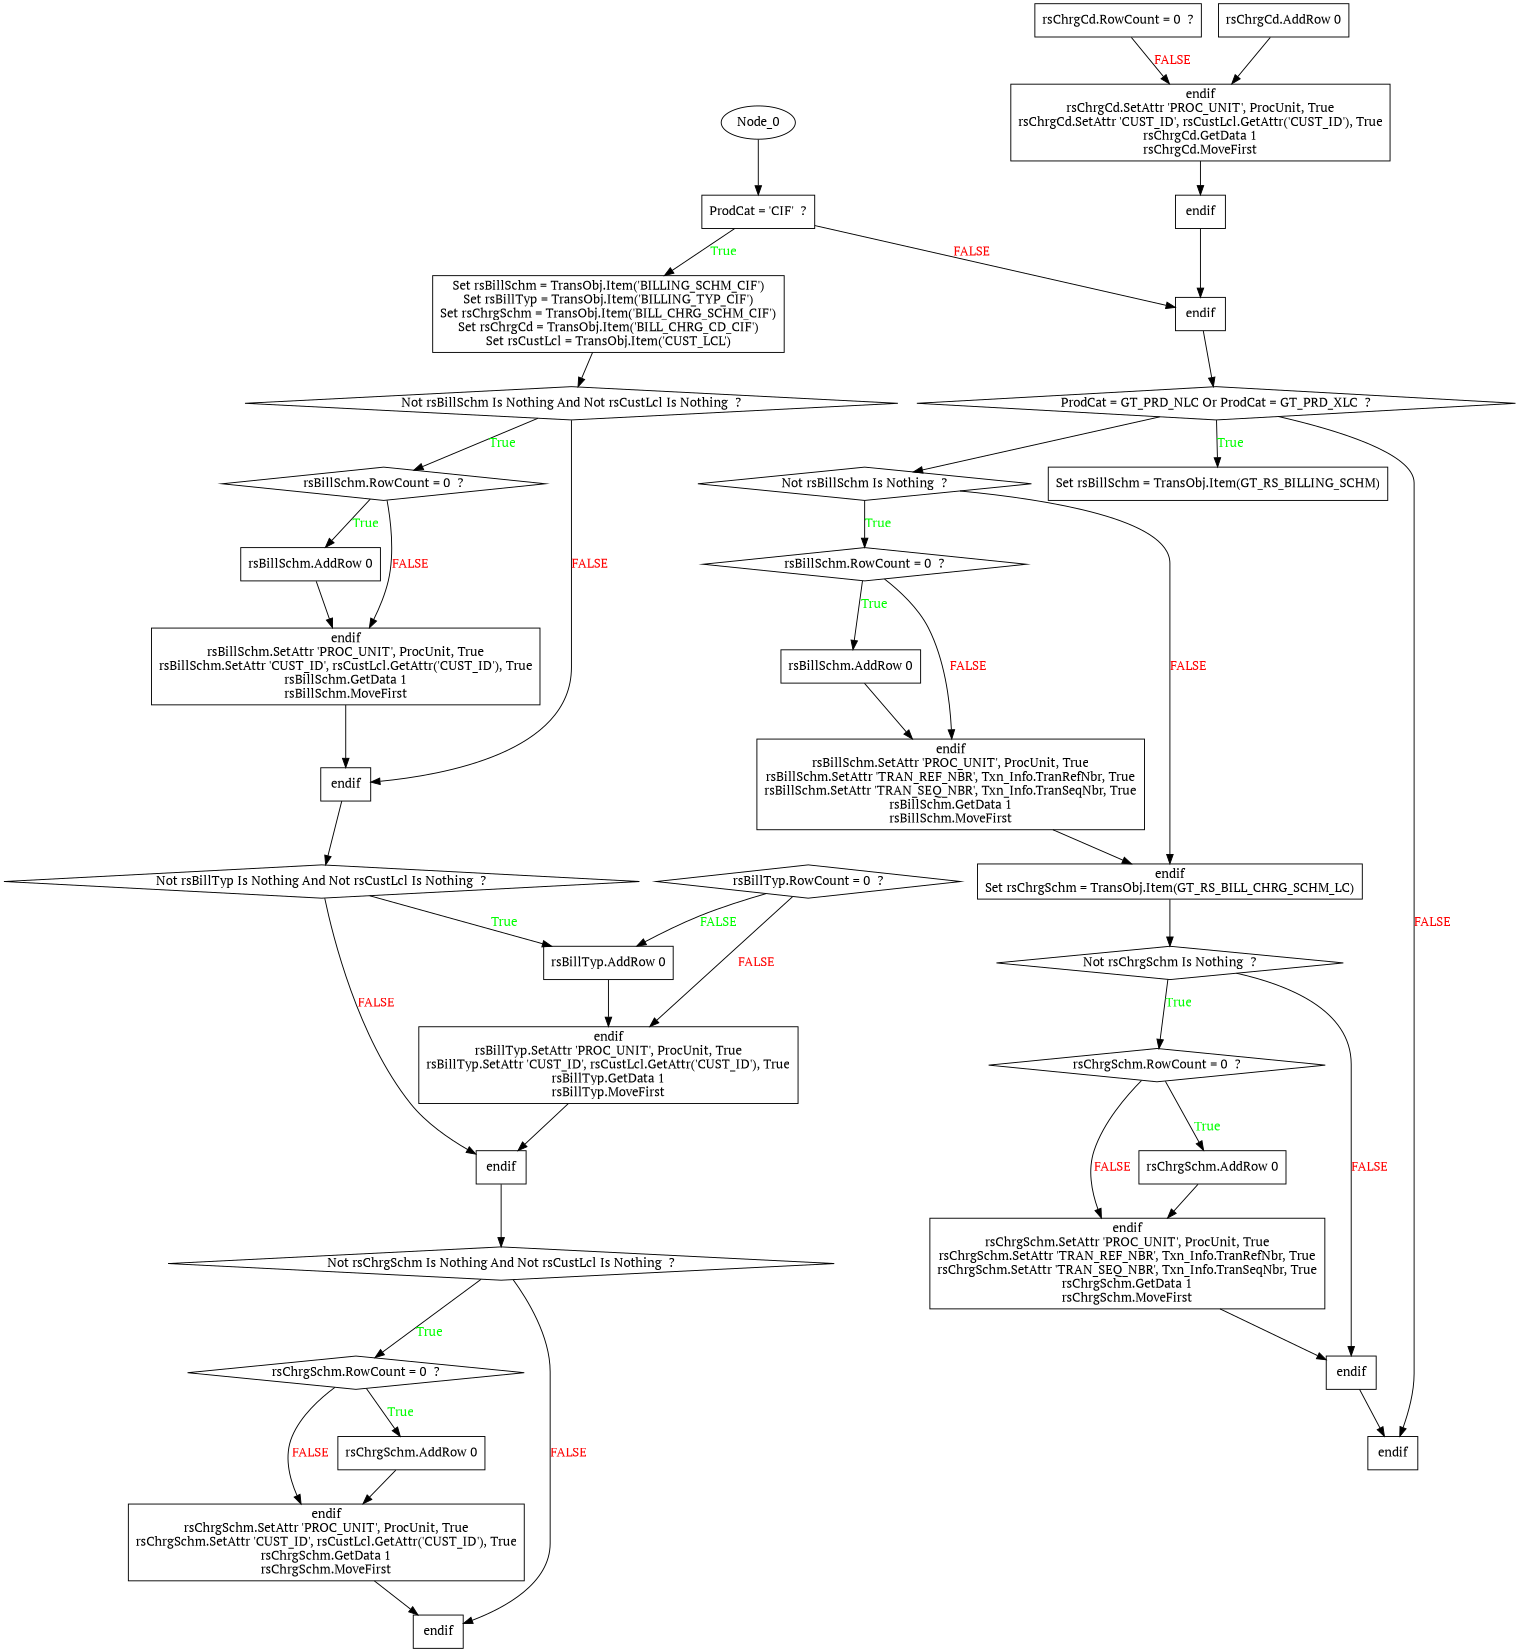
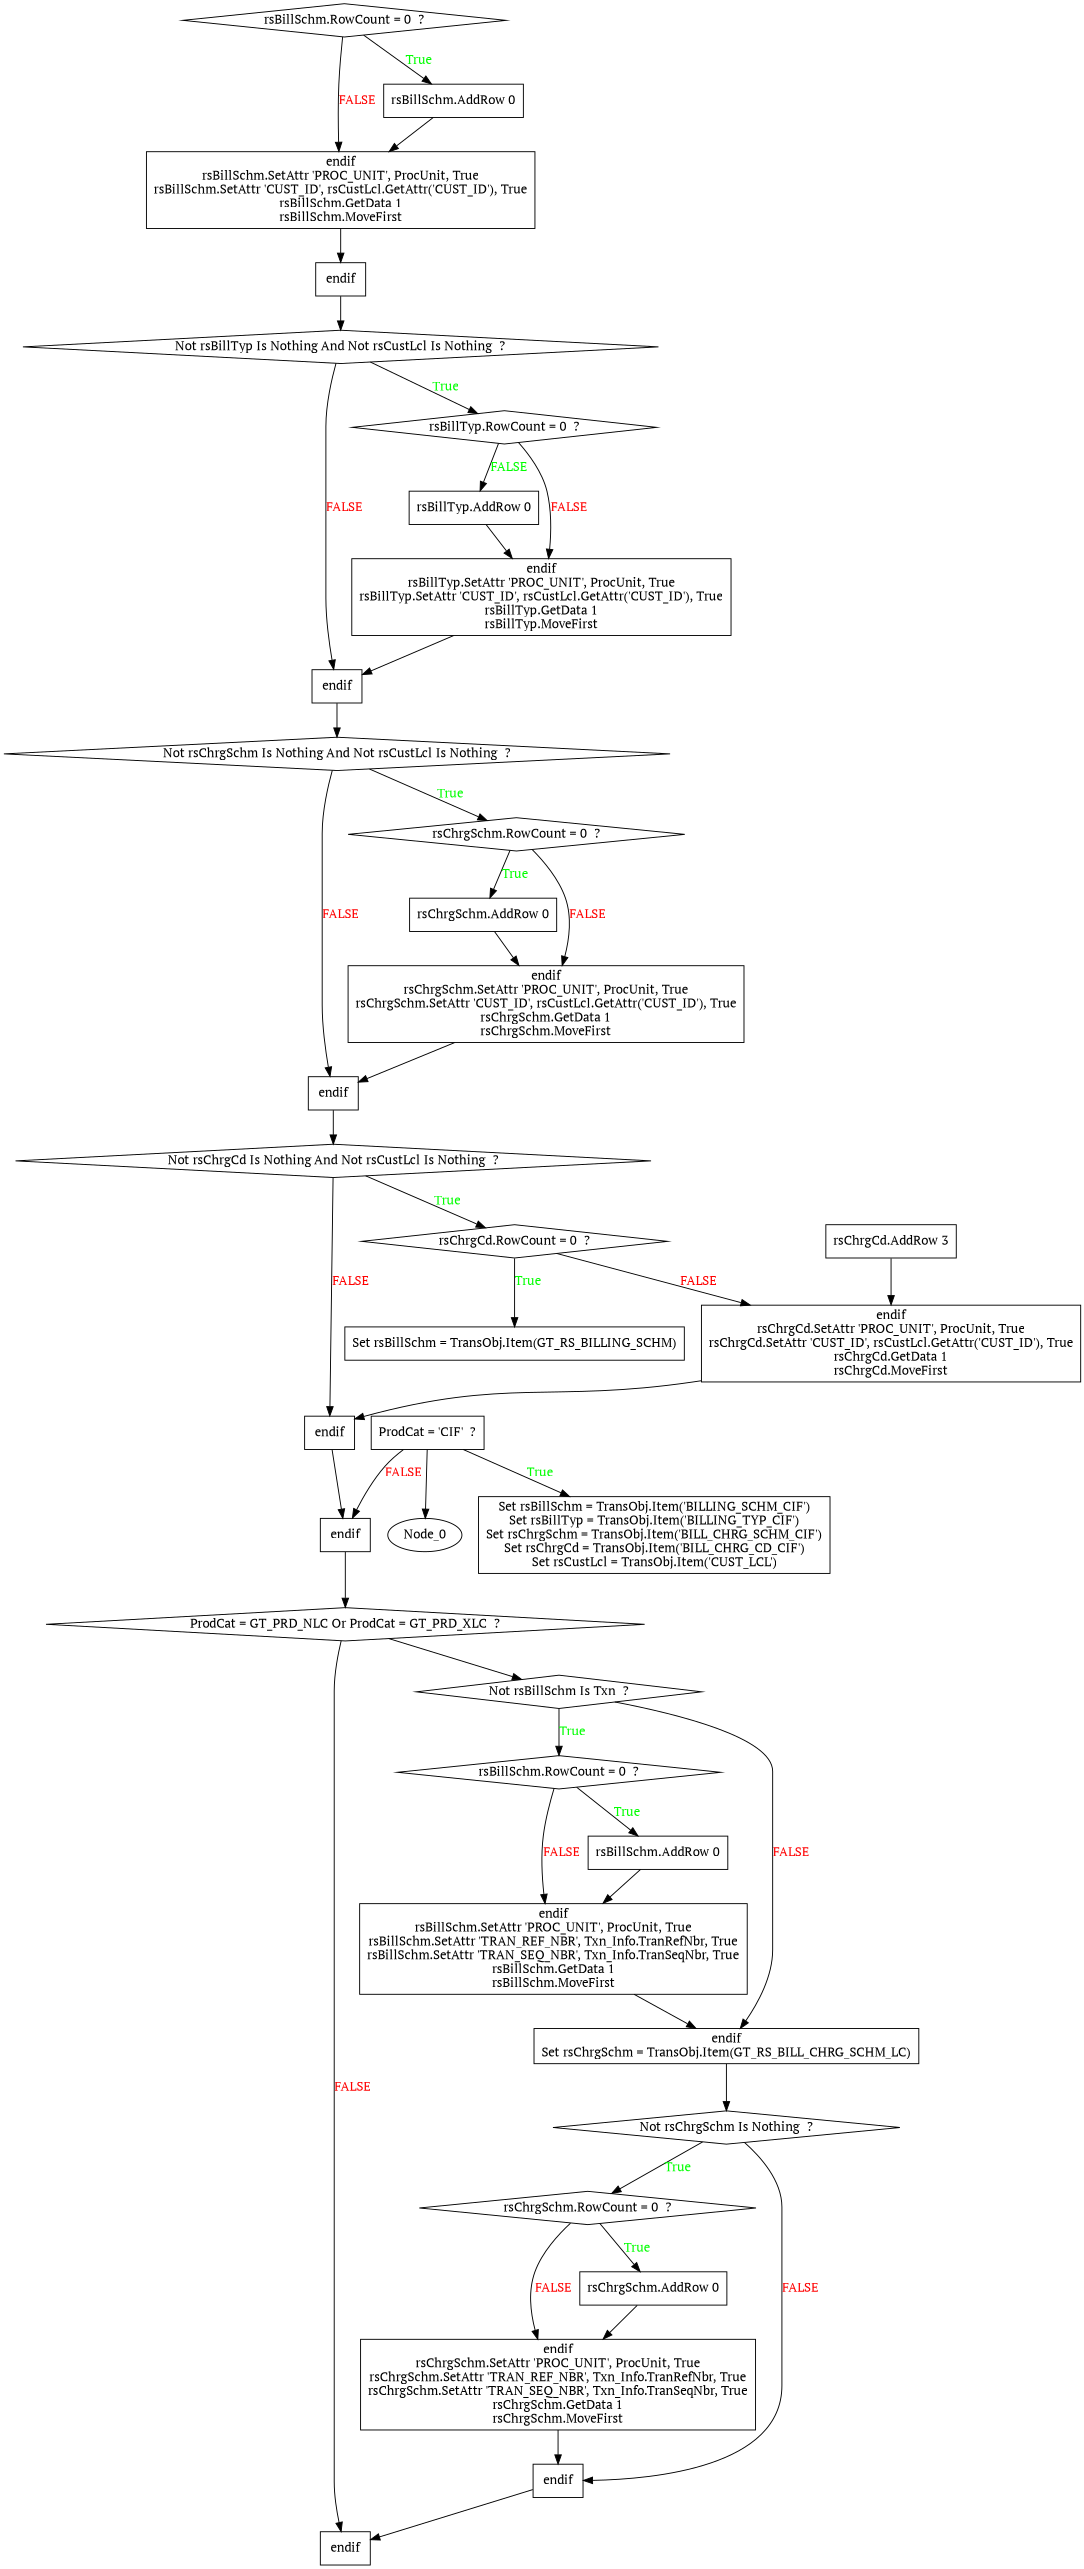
node "rsChrgCd.RowCount = 0  ?": shape box -> diamond
node "rsChrgCd.AddRow 0": label "rsChrgCd.AddRow 0" -> "rsChrgCd.AddRow 3"
edge "Node_0" -> "ProdCat = 'CIF'  ?": reversed
node "Not rsBillSchm Is Nothing And Not rsCustLcl Is Nothing  ?": removed
edge "ProdCat = GT_PRD_NLC Or ProdCat = GT_PRD_XLC  ?" -> "Set rsBillSchm = TransObj.Item(GT_RS_BILLING_SCHM)": now "rsChrgCd.RowCount = 0  ?" -> "Set rsBillSchm = TransObj.Item(GT_RS_BILLING_SCHM)"
node "Not rsBillSchm Is Nothing  ?": label "Not rsBillSchm Is Nothing  ?" -> "Not rsBillSchm Is Txn  ?"
edge "Not rsBillTyp Is Nothing And Not rsCustLcl Is Nothing  ?" -> "rsBillTyp.AddRow 0": now "Not rsBillTyp Is Nothing And Not rsCustLcl Is Nothing  ?" -> "rsBillTyp.RowCount = 0  ?"
node "Not rsChrgCd Is Nothing And Not rsCustLcl Is Nothing  ?": added
